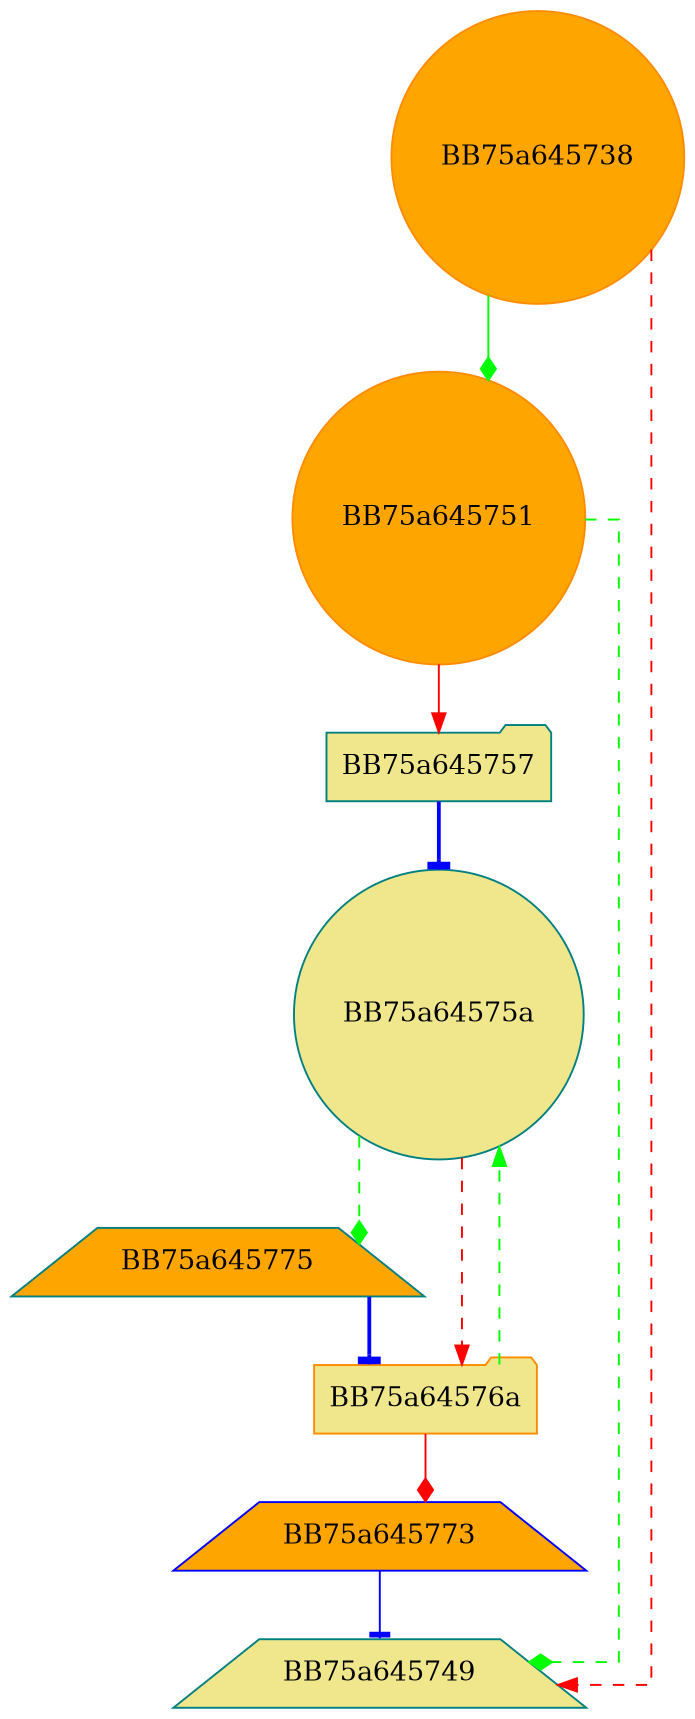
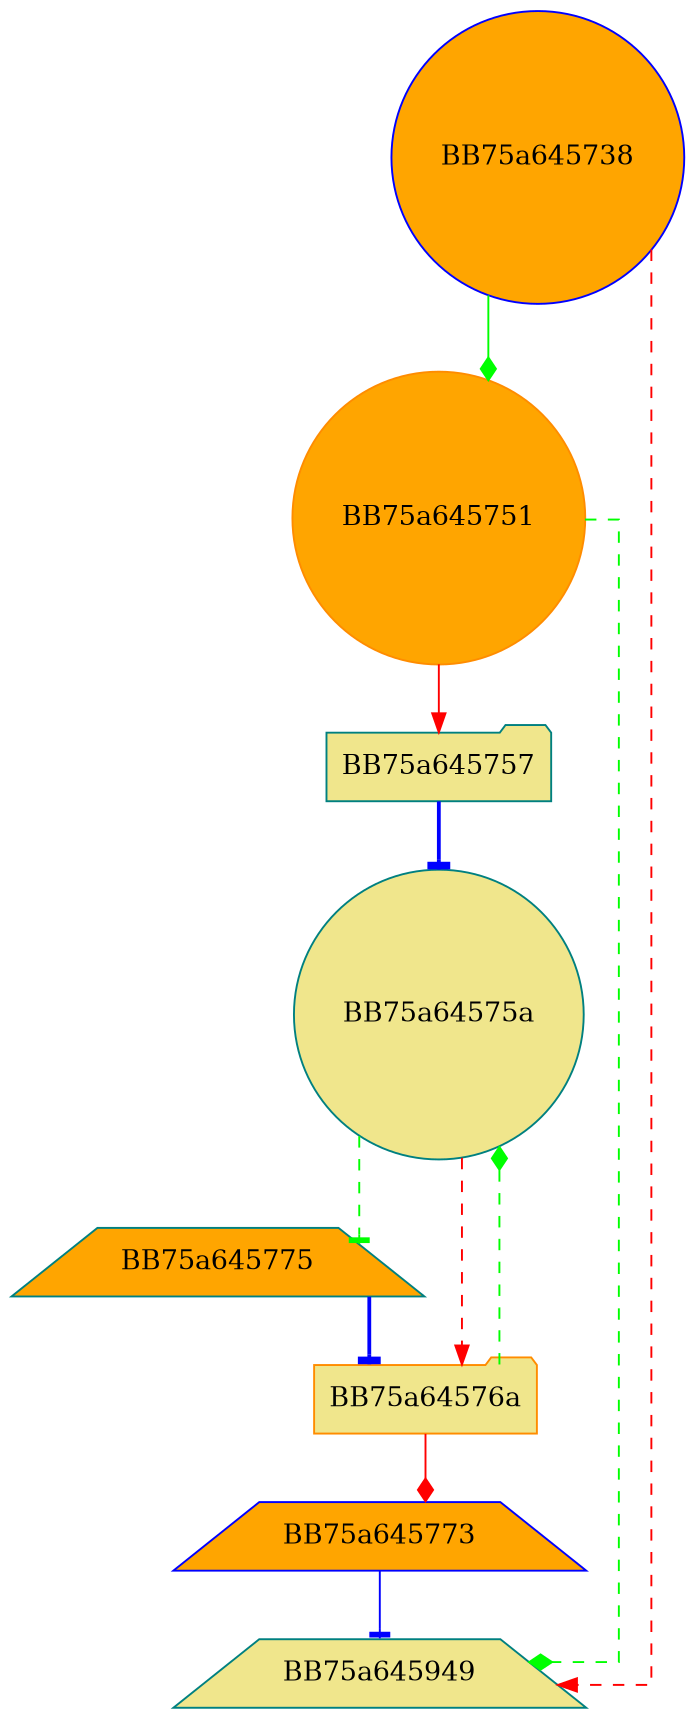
node "BB75a645738": color darkorange -> blue
edge "BB75a64575a" -> "BB75a645775": arrowhead diamond -> tee
edge "BB75a64576a" -> "BB75a64575a": arrowhead normal -> diamond
node "BB75a645749": label "BB75a645749" -> "BB75a645949"
